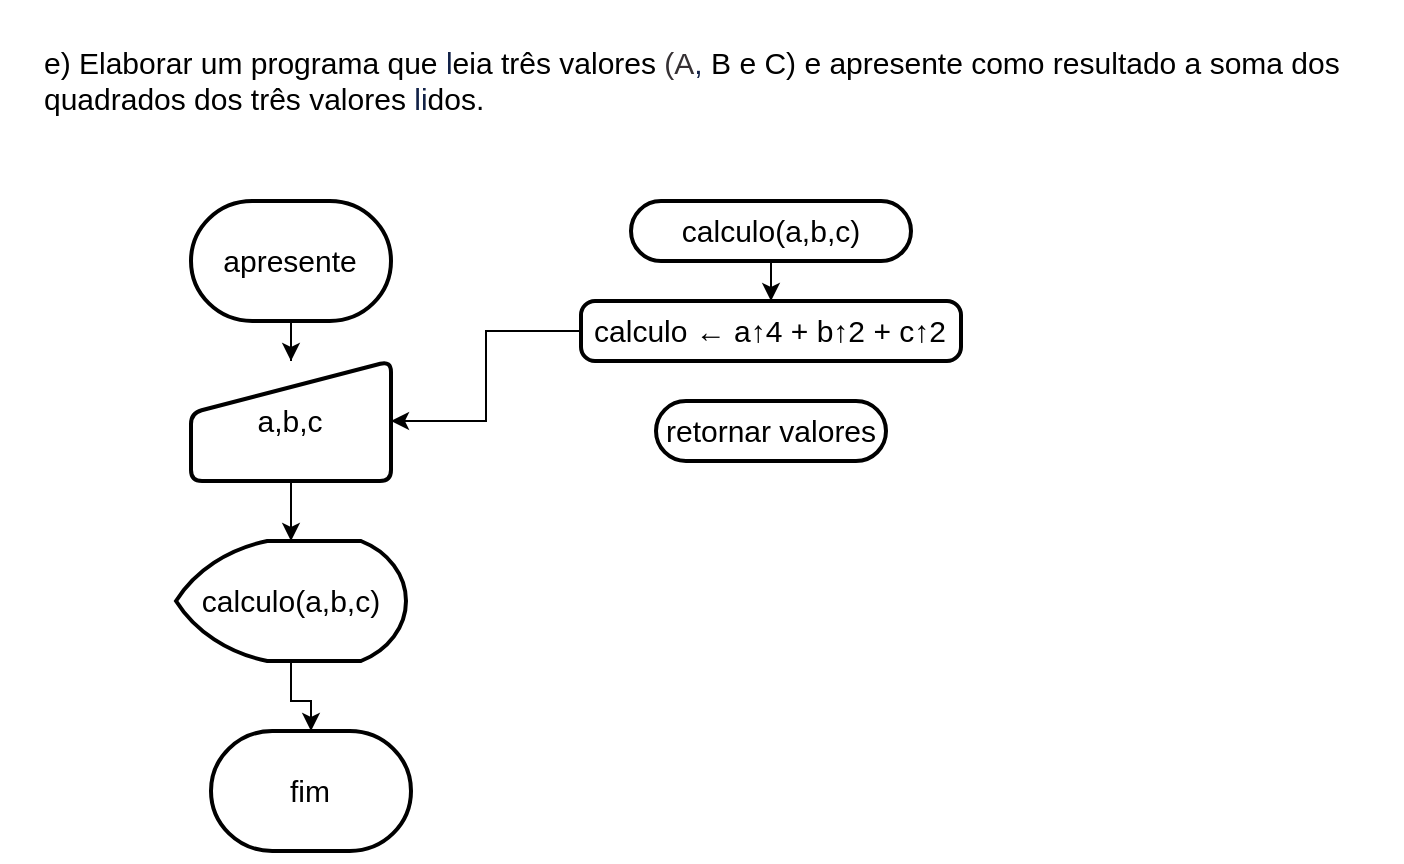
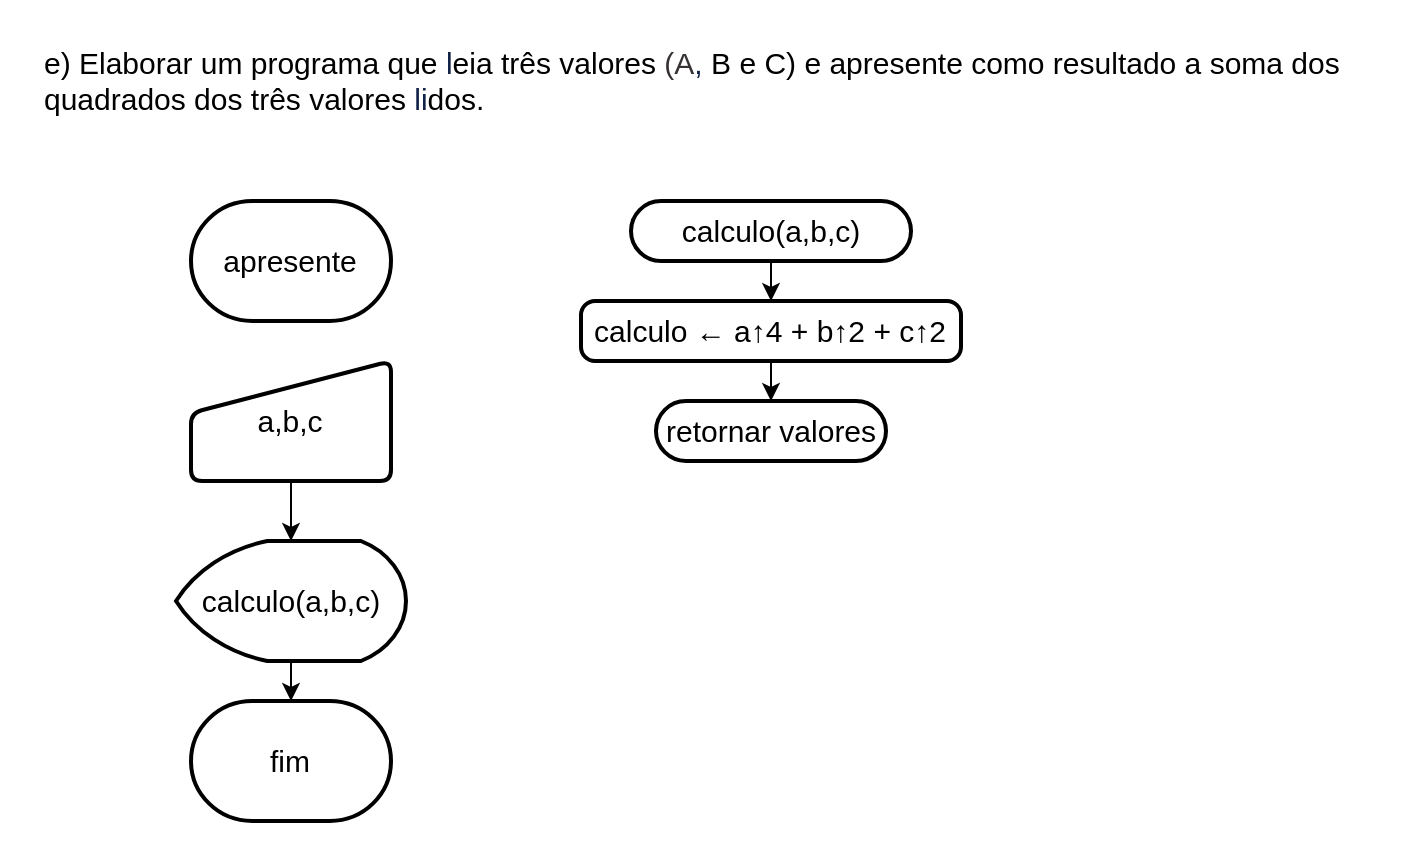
edge "apresente" -> "a,b,c": removed
edge "calculo ← a↑4 + b↑2 + c↑2" -> "a,b,c": now "calculo ← a↑4 + b↑2 + c↑2" -> "retornar valores"
node "fim": moved (311, 791) -> (291, 761)
